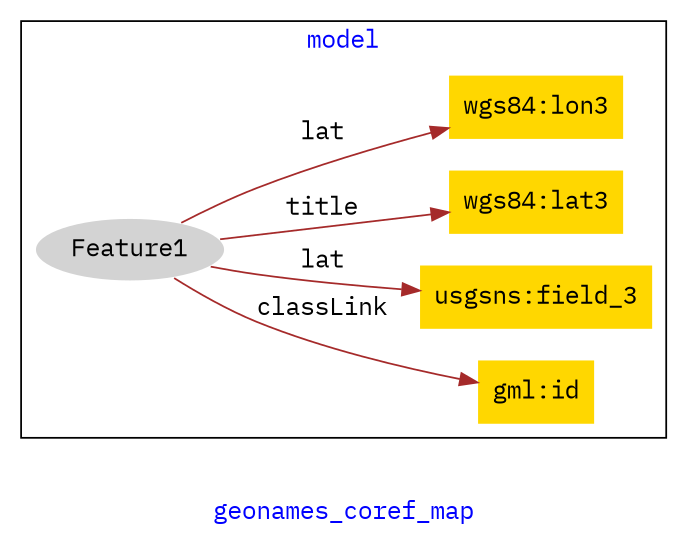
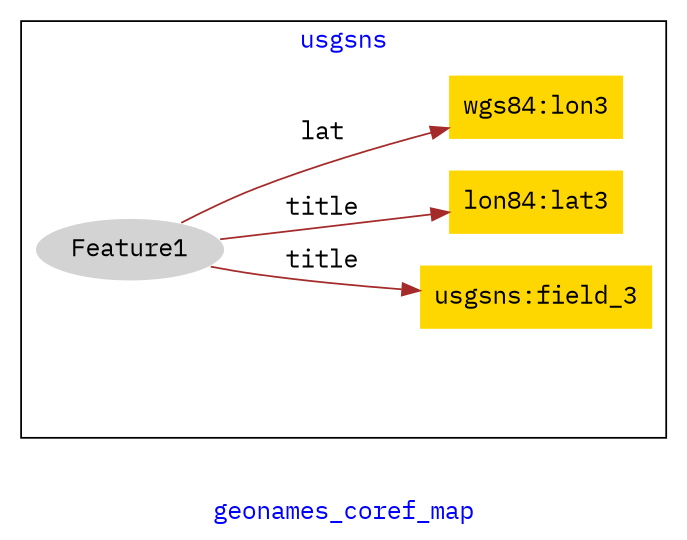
cluster "model": label "model" -> "usgsns"
node "wgs84:lat3": label "wgs84:lat3" -> "lon84:lat3"
edge "Feature1" -> "usgsns:field_3": label "lat" -> "title"
node "gml:id": removed
